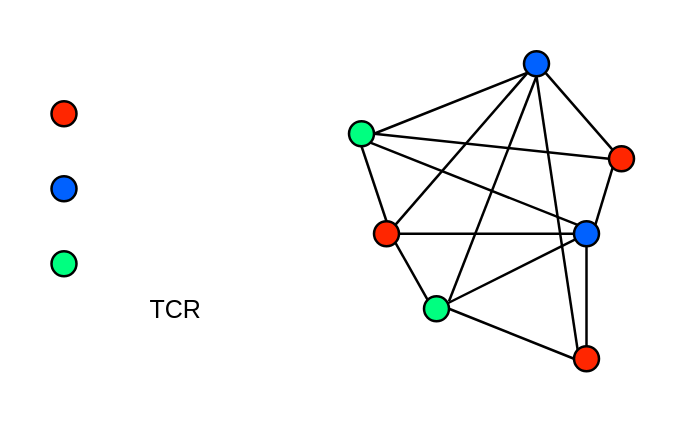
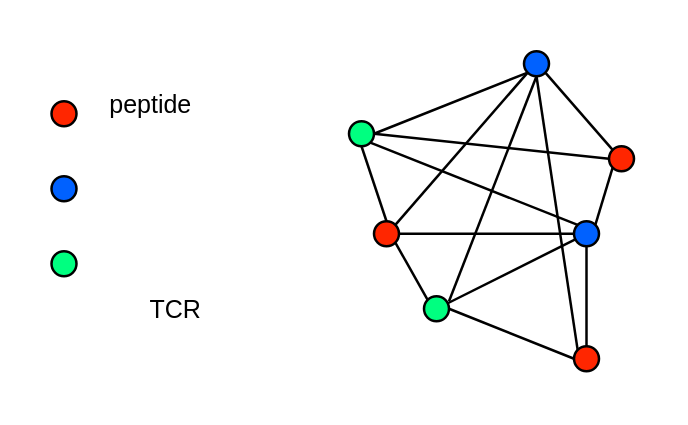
node "peptide": added
